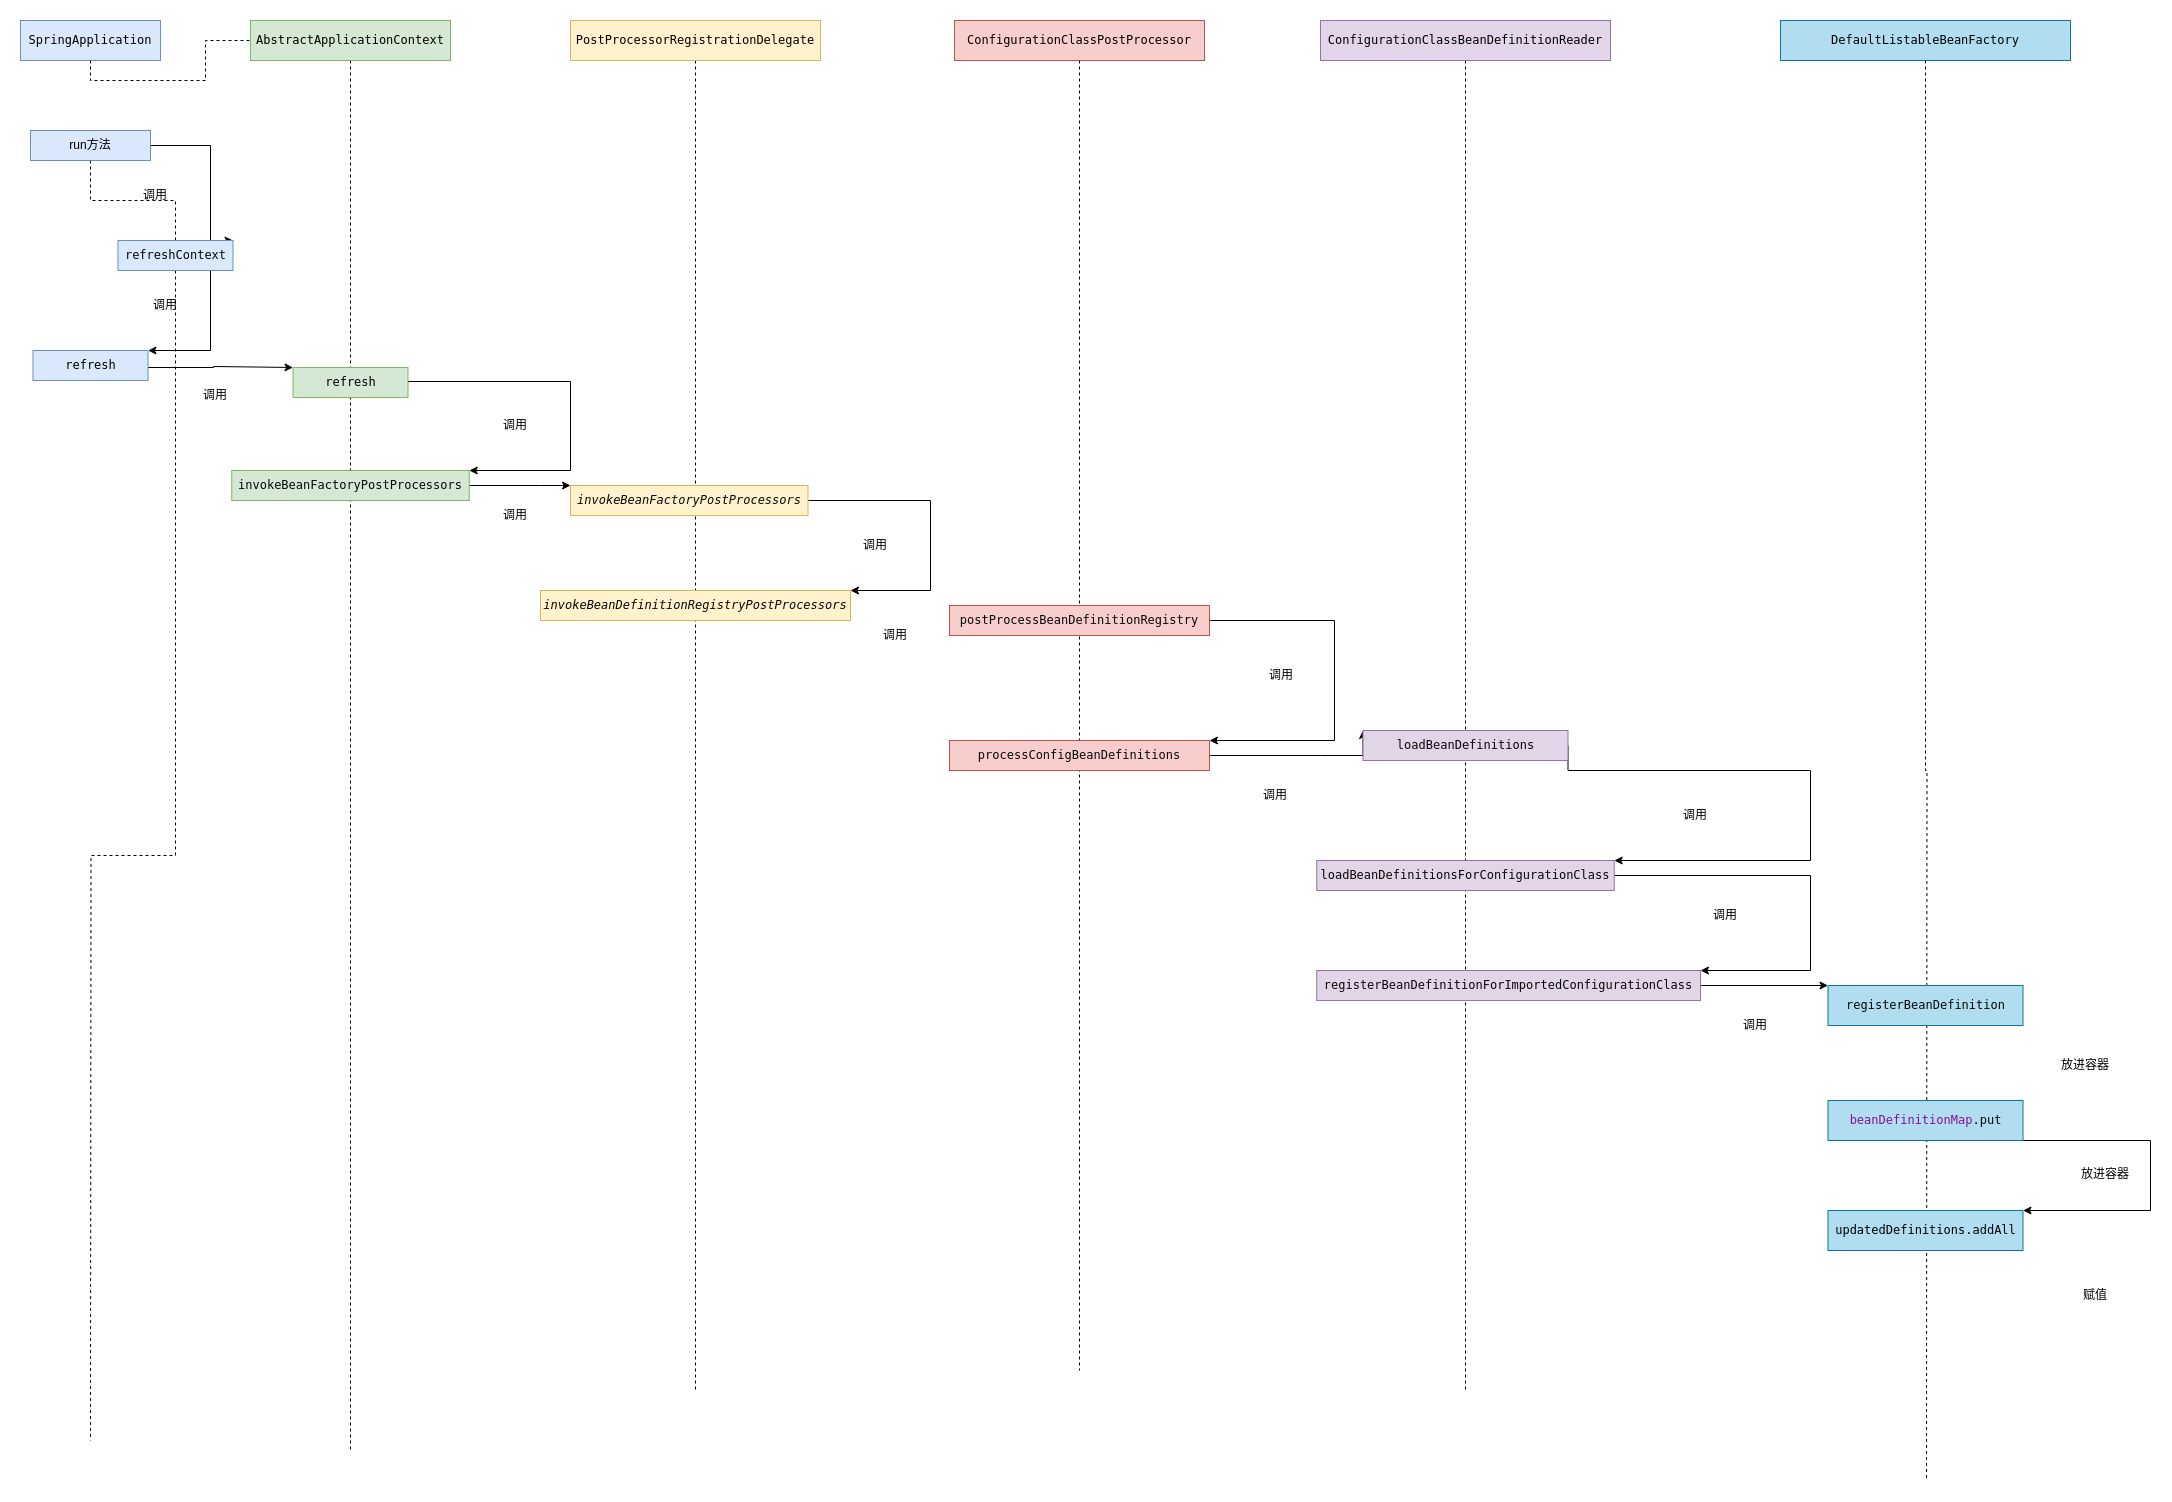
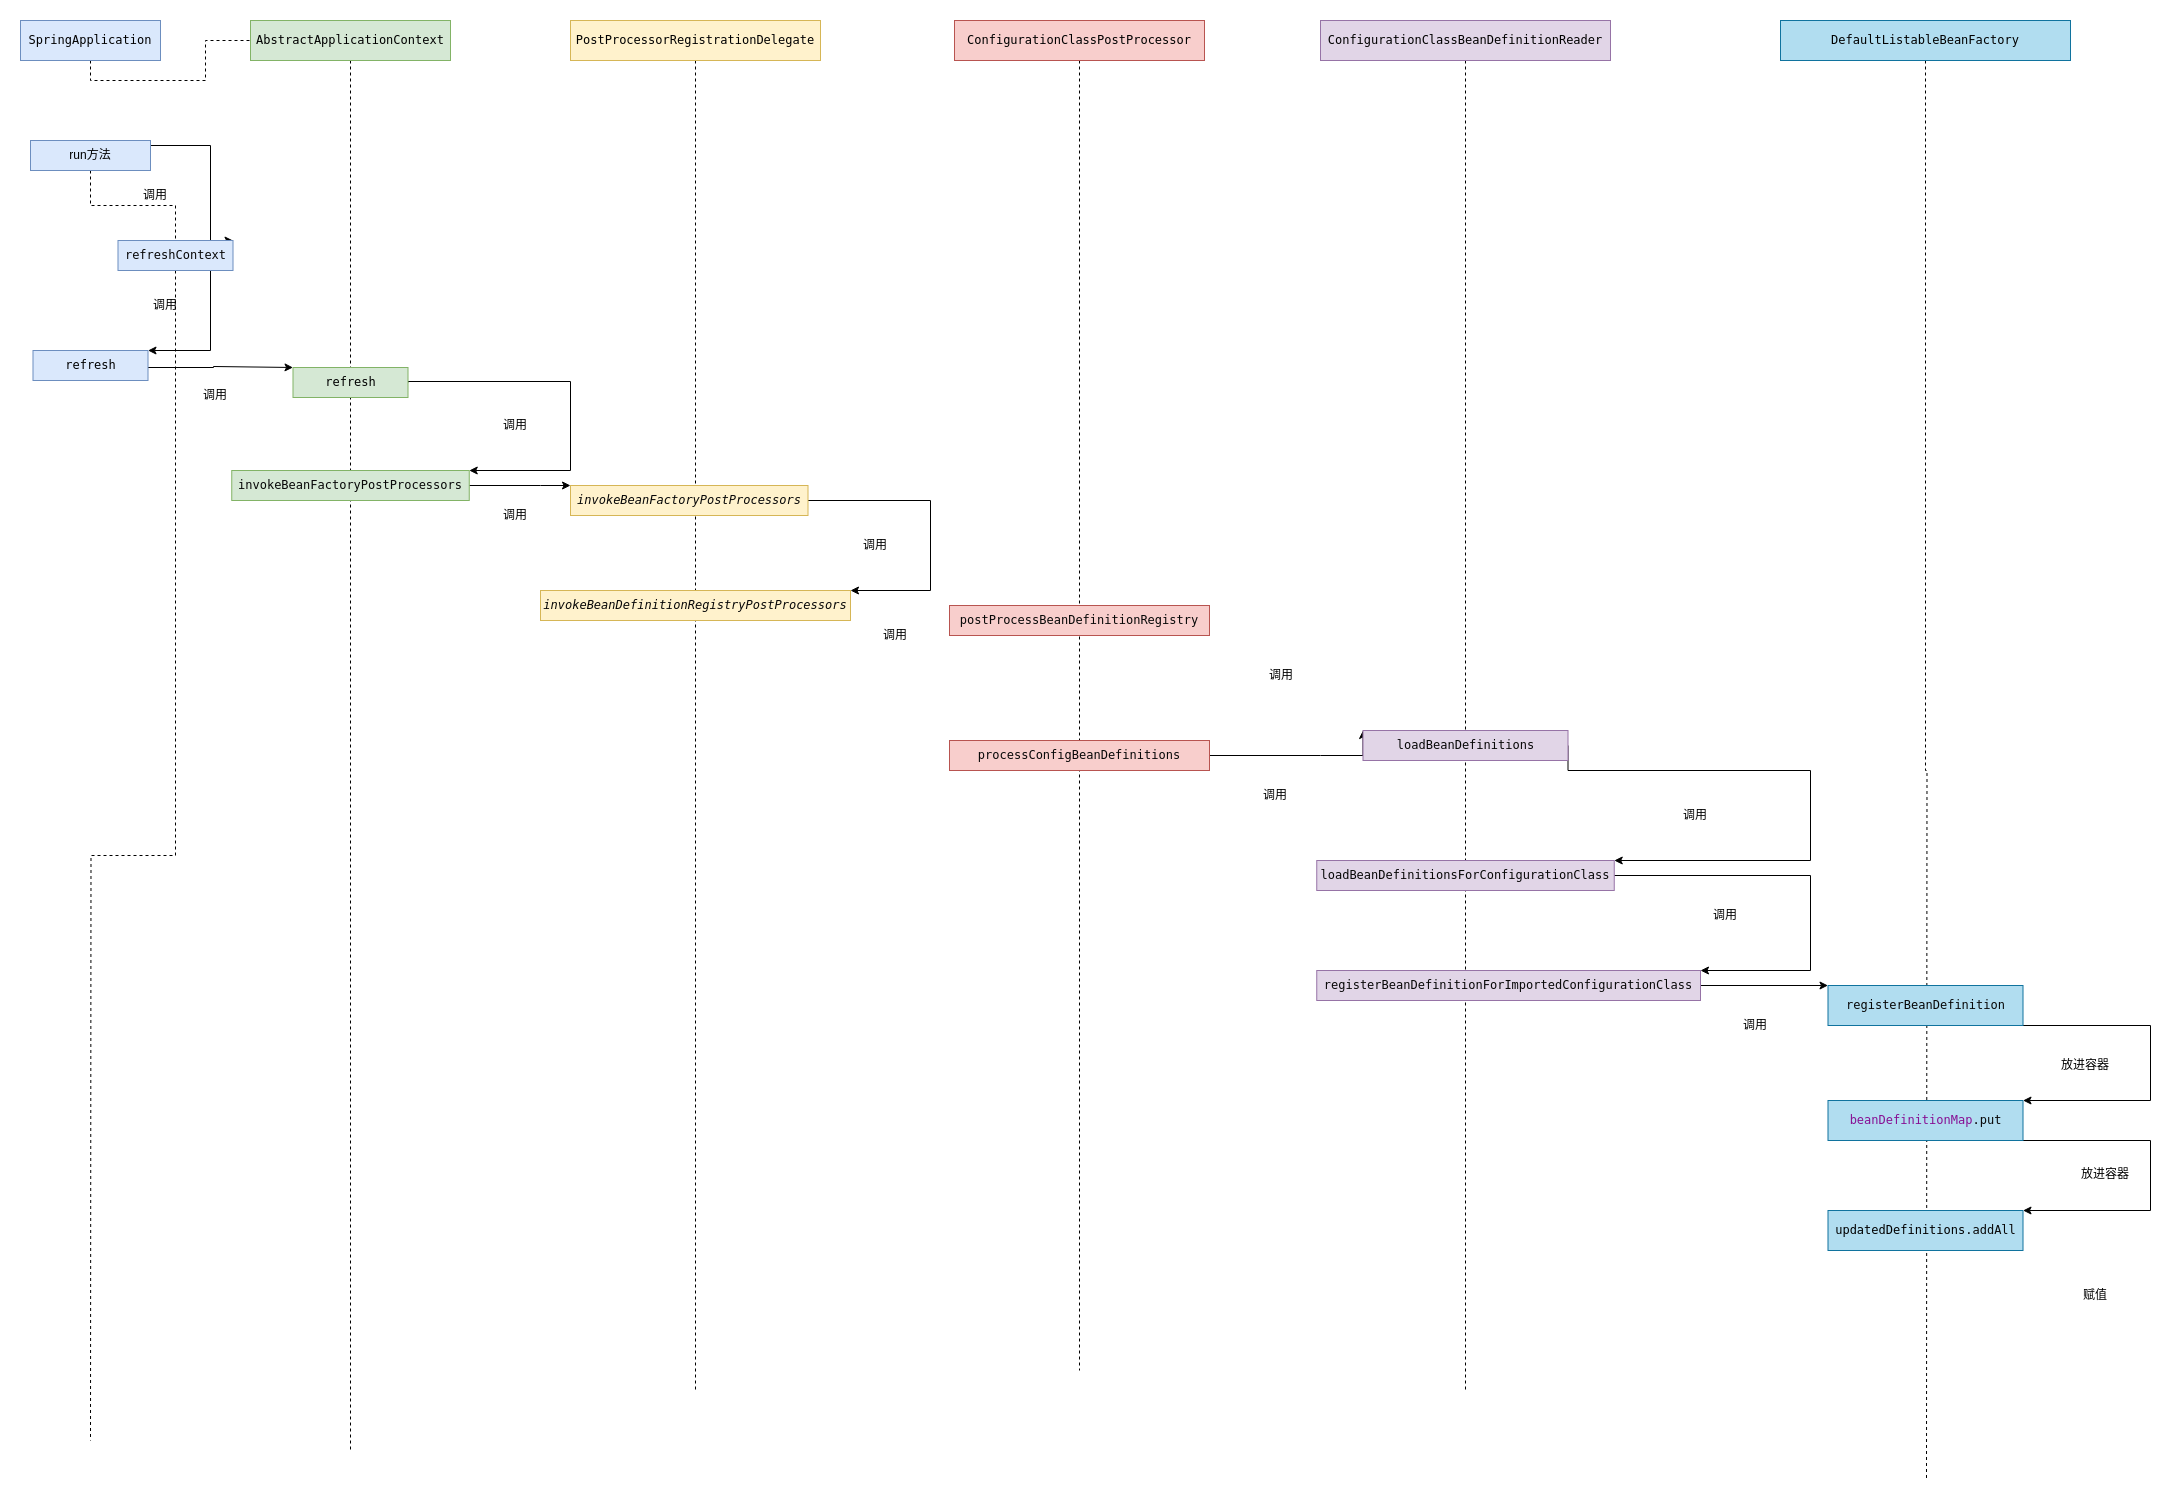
node "run方法": moved (91, 146) -> (91, 156)
edge "postProcessBeanDefinitionRegistry" -> "processConfigBeanDefinitions": removed
edge "registerBeanDefinition" -> "beanDefinitionMap.put": added
